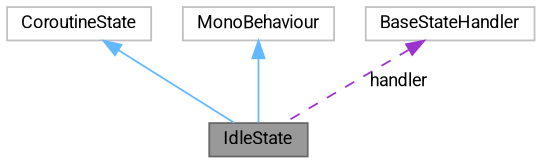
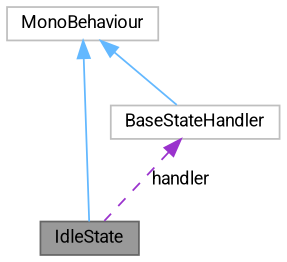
node "CoroutineState": removed
edge "BaseStateHandler" -> "MonoBehaviour": added
